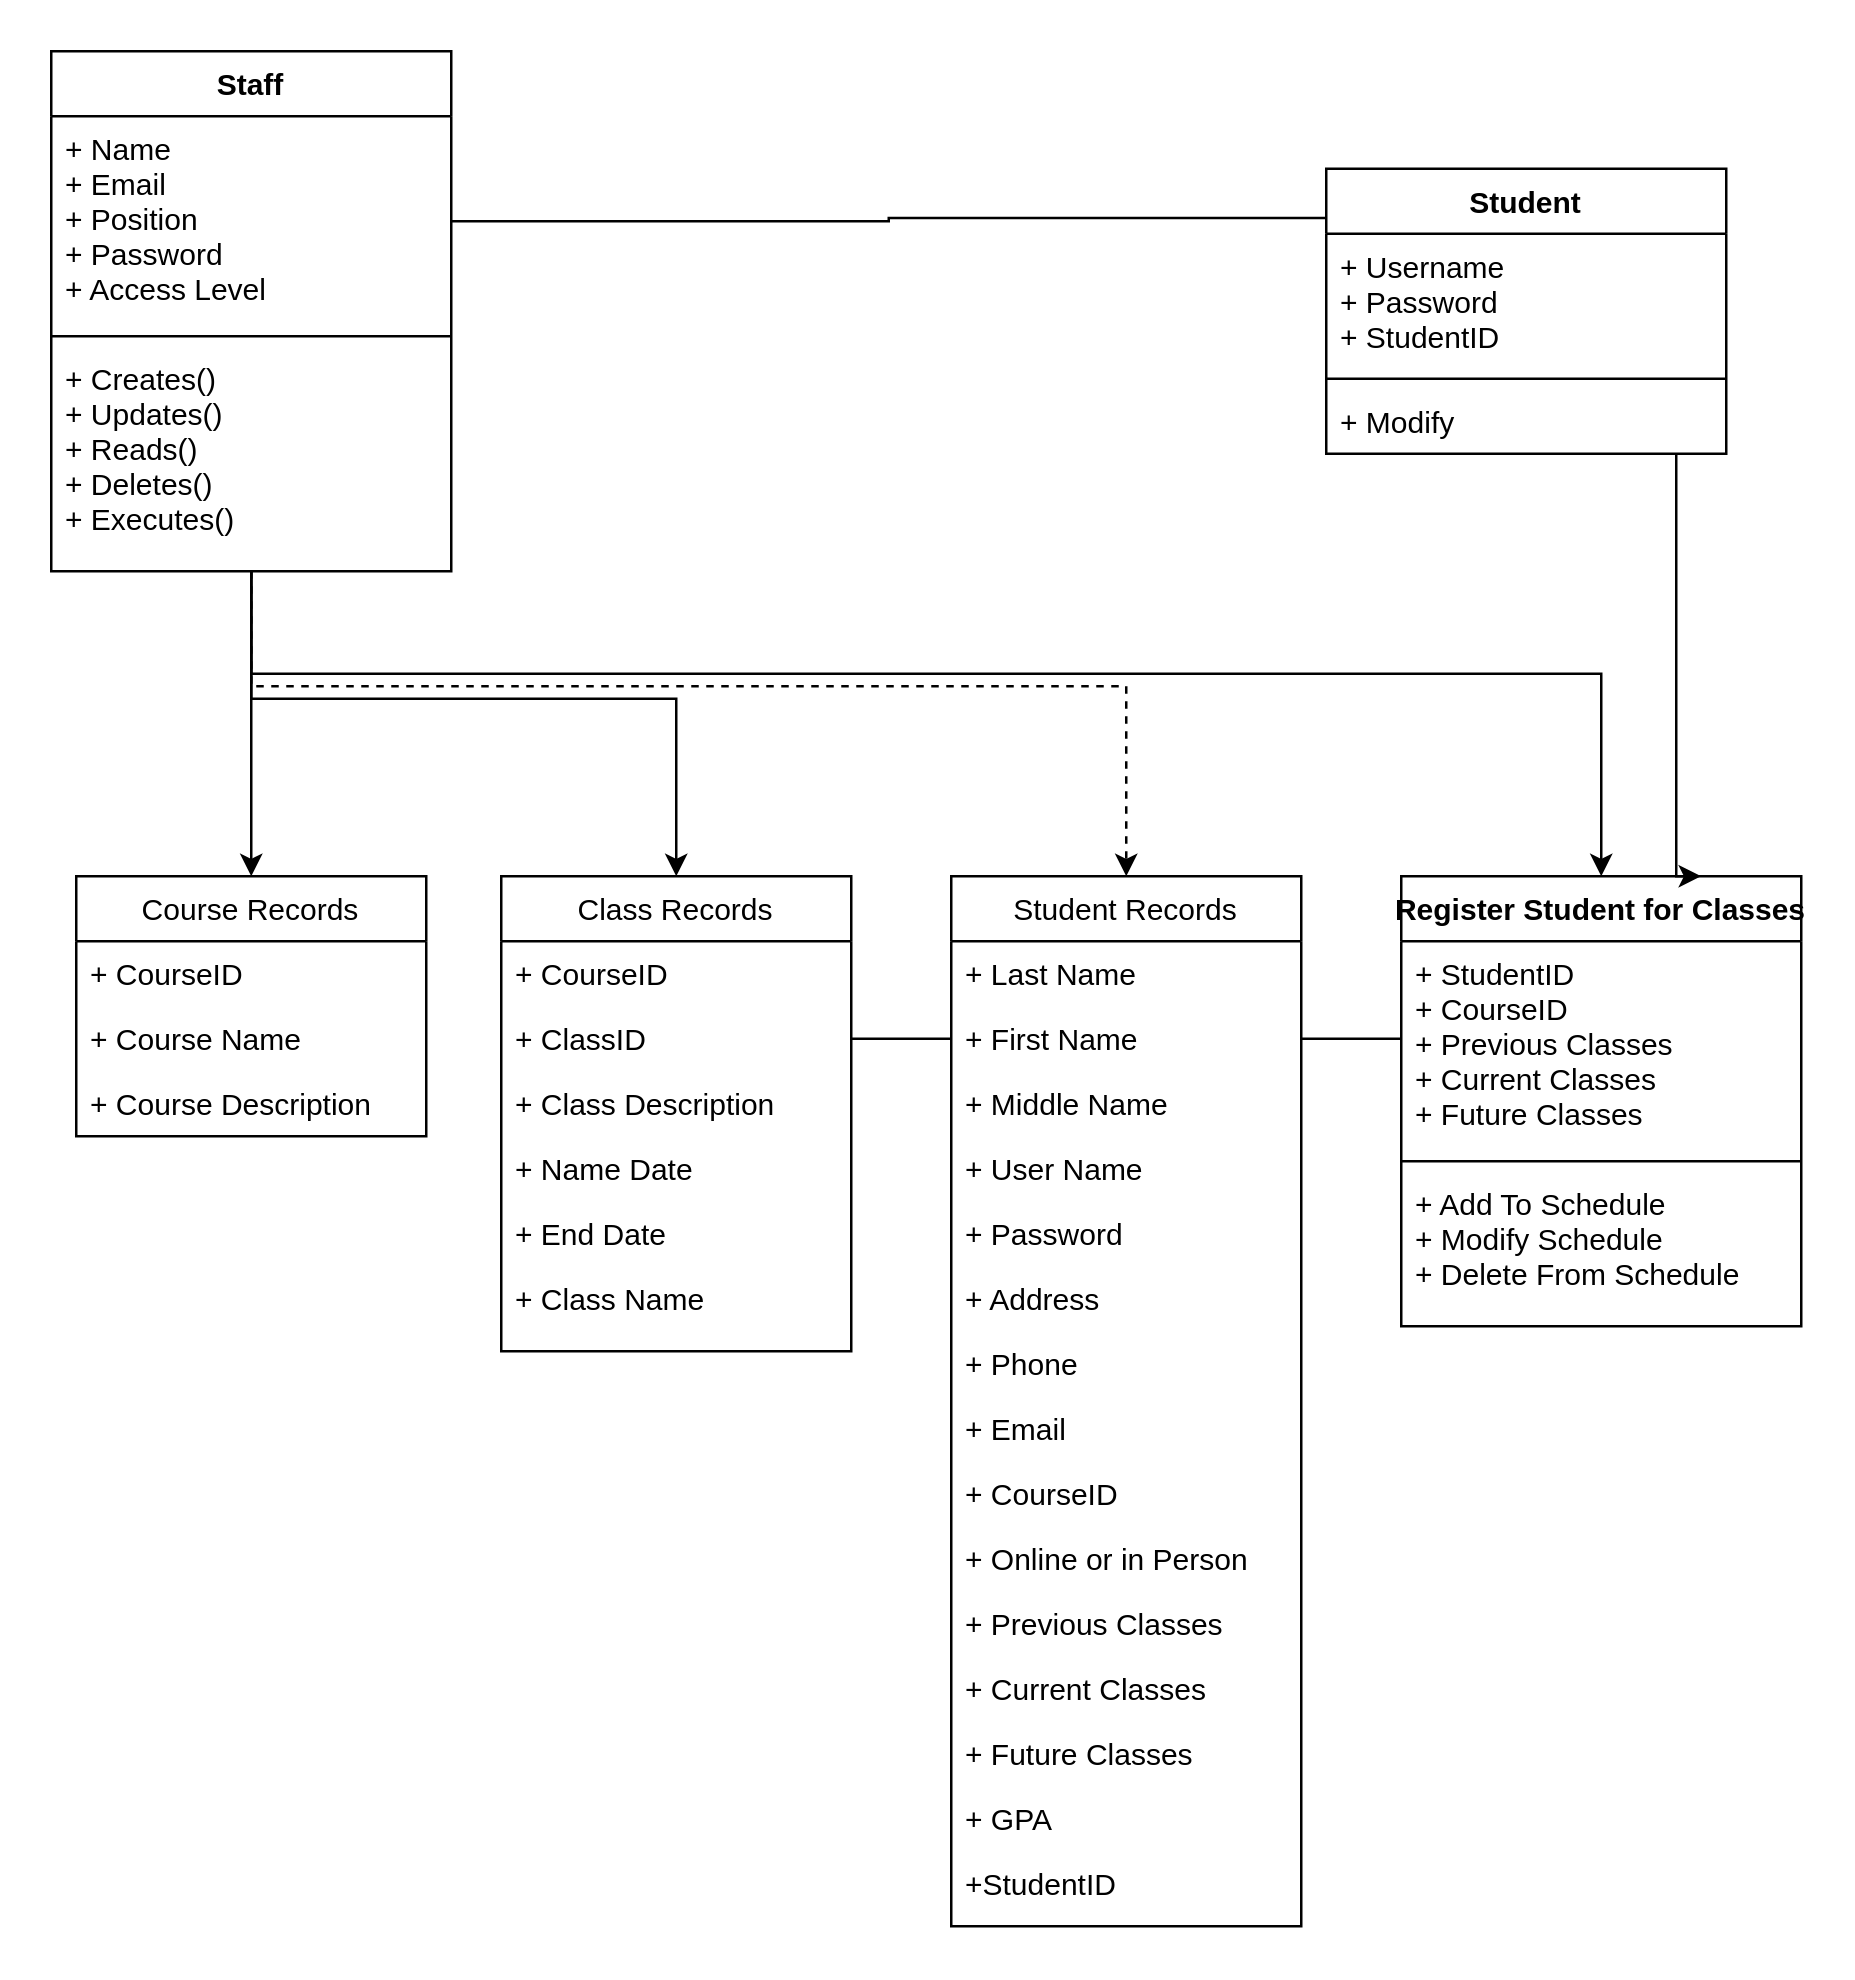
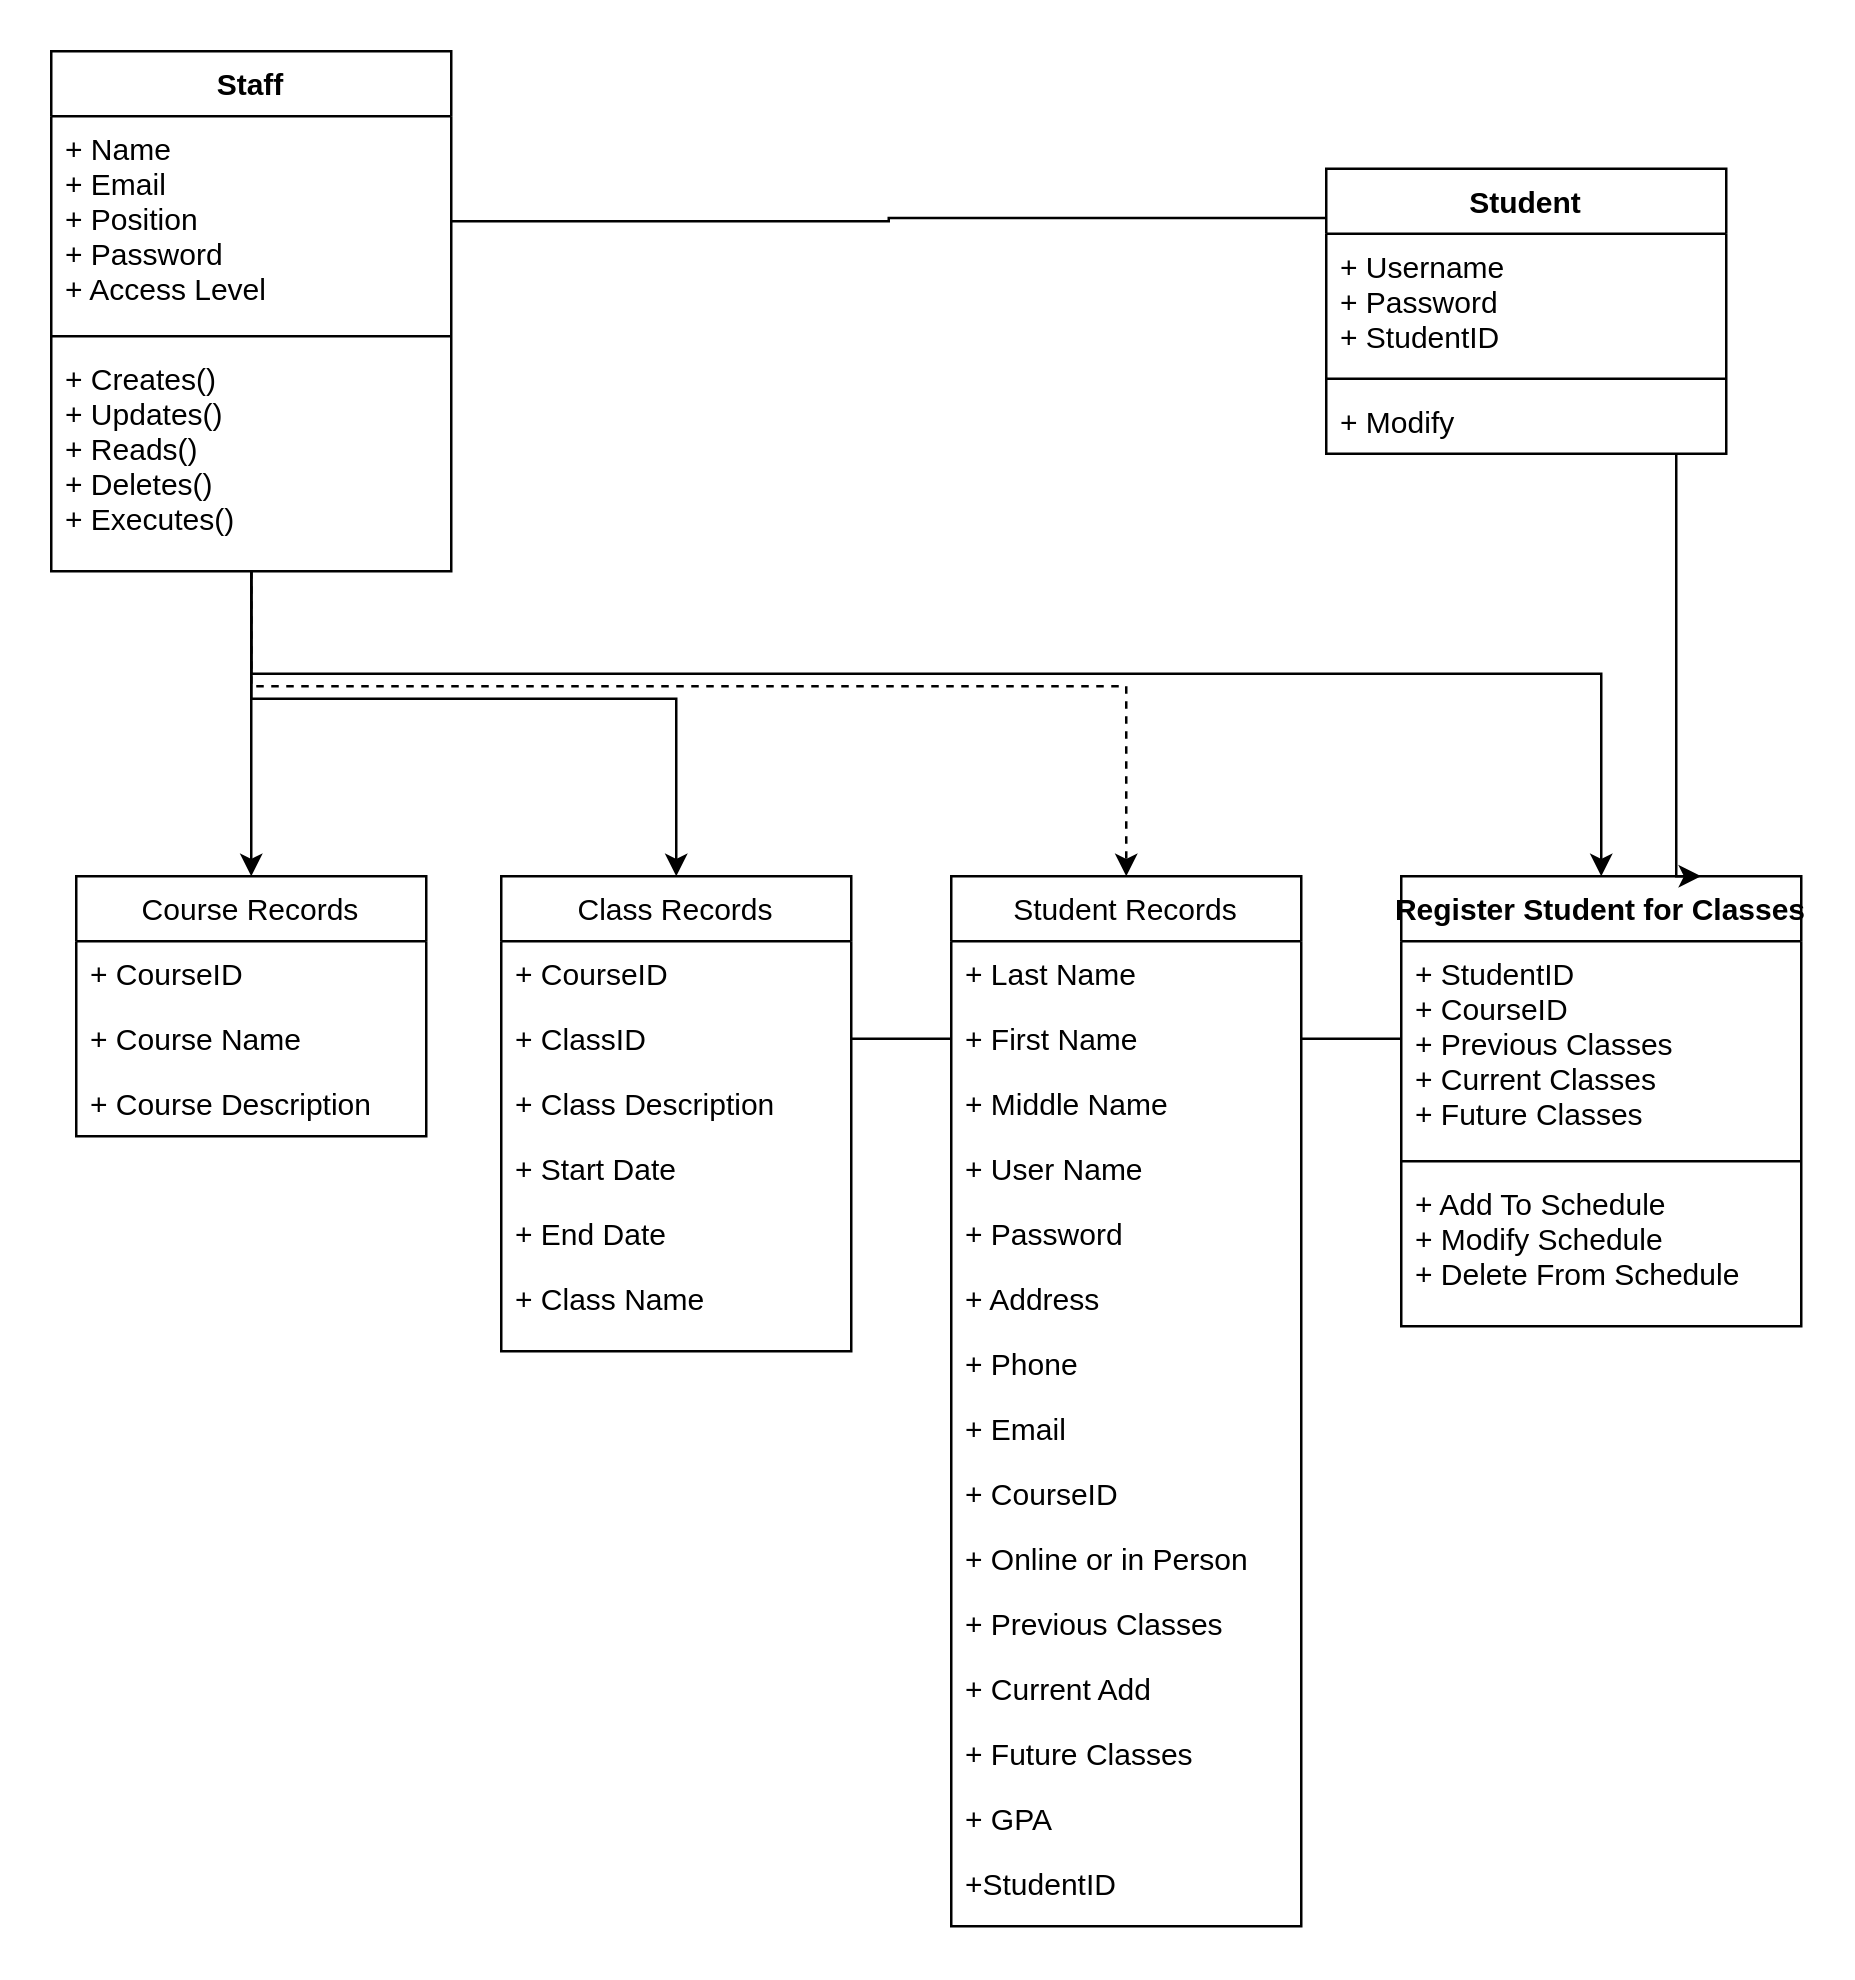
node "+ Name Date": label "+ Name Date" -> "+ Start Date"
node "+ Current Classes": label "+ Current Classes" -> "+ Current Add"
